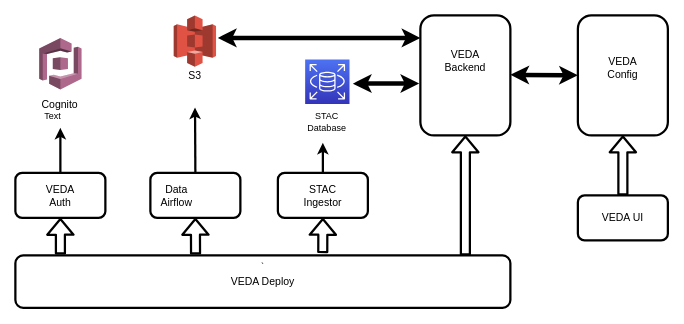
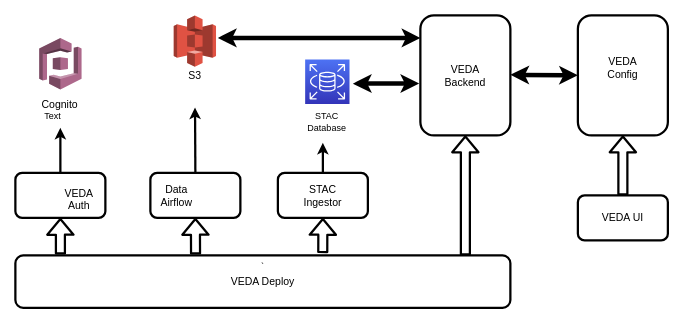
node "VEDA Backend": moved (465, 60) -> (465, 75)
node "VEDA Auth": moved (60, 195) -> (79, 199)
